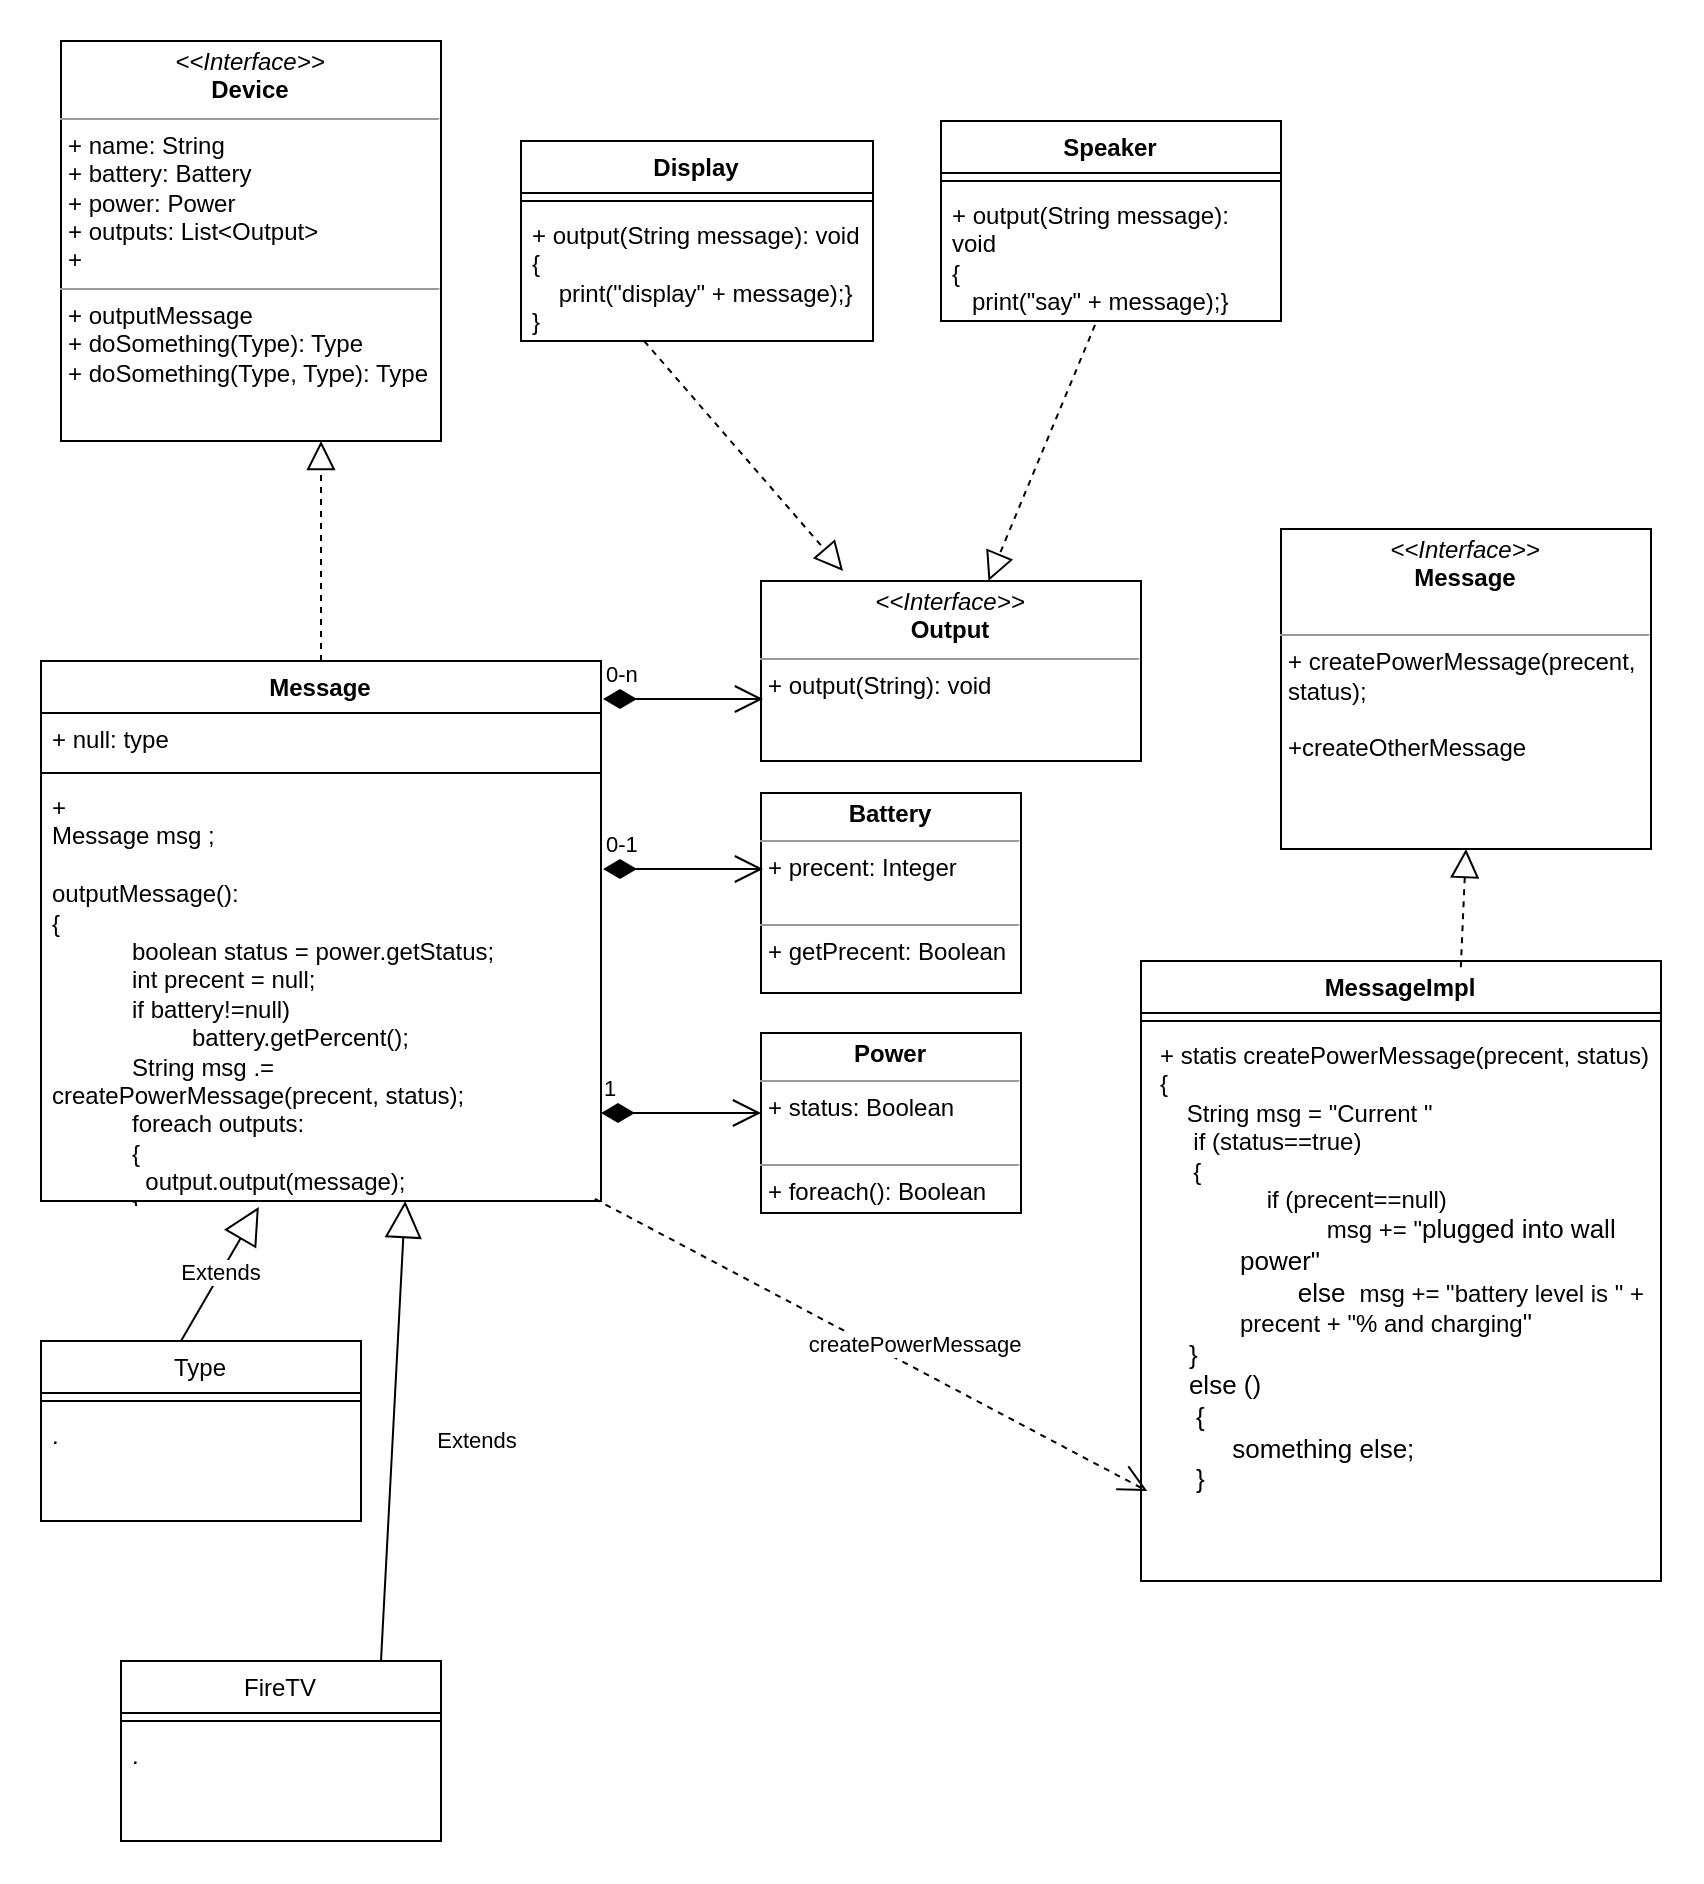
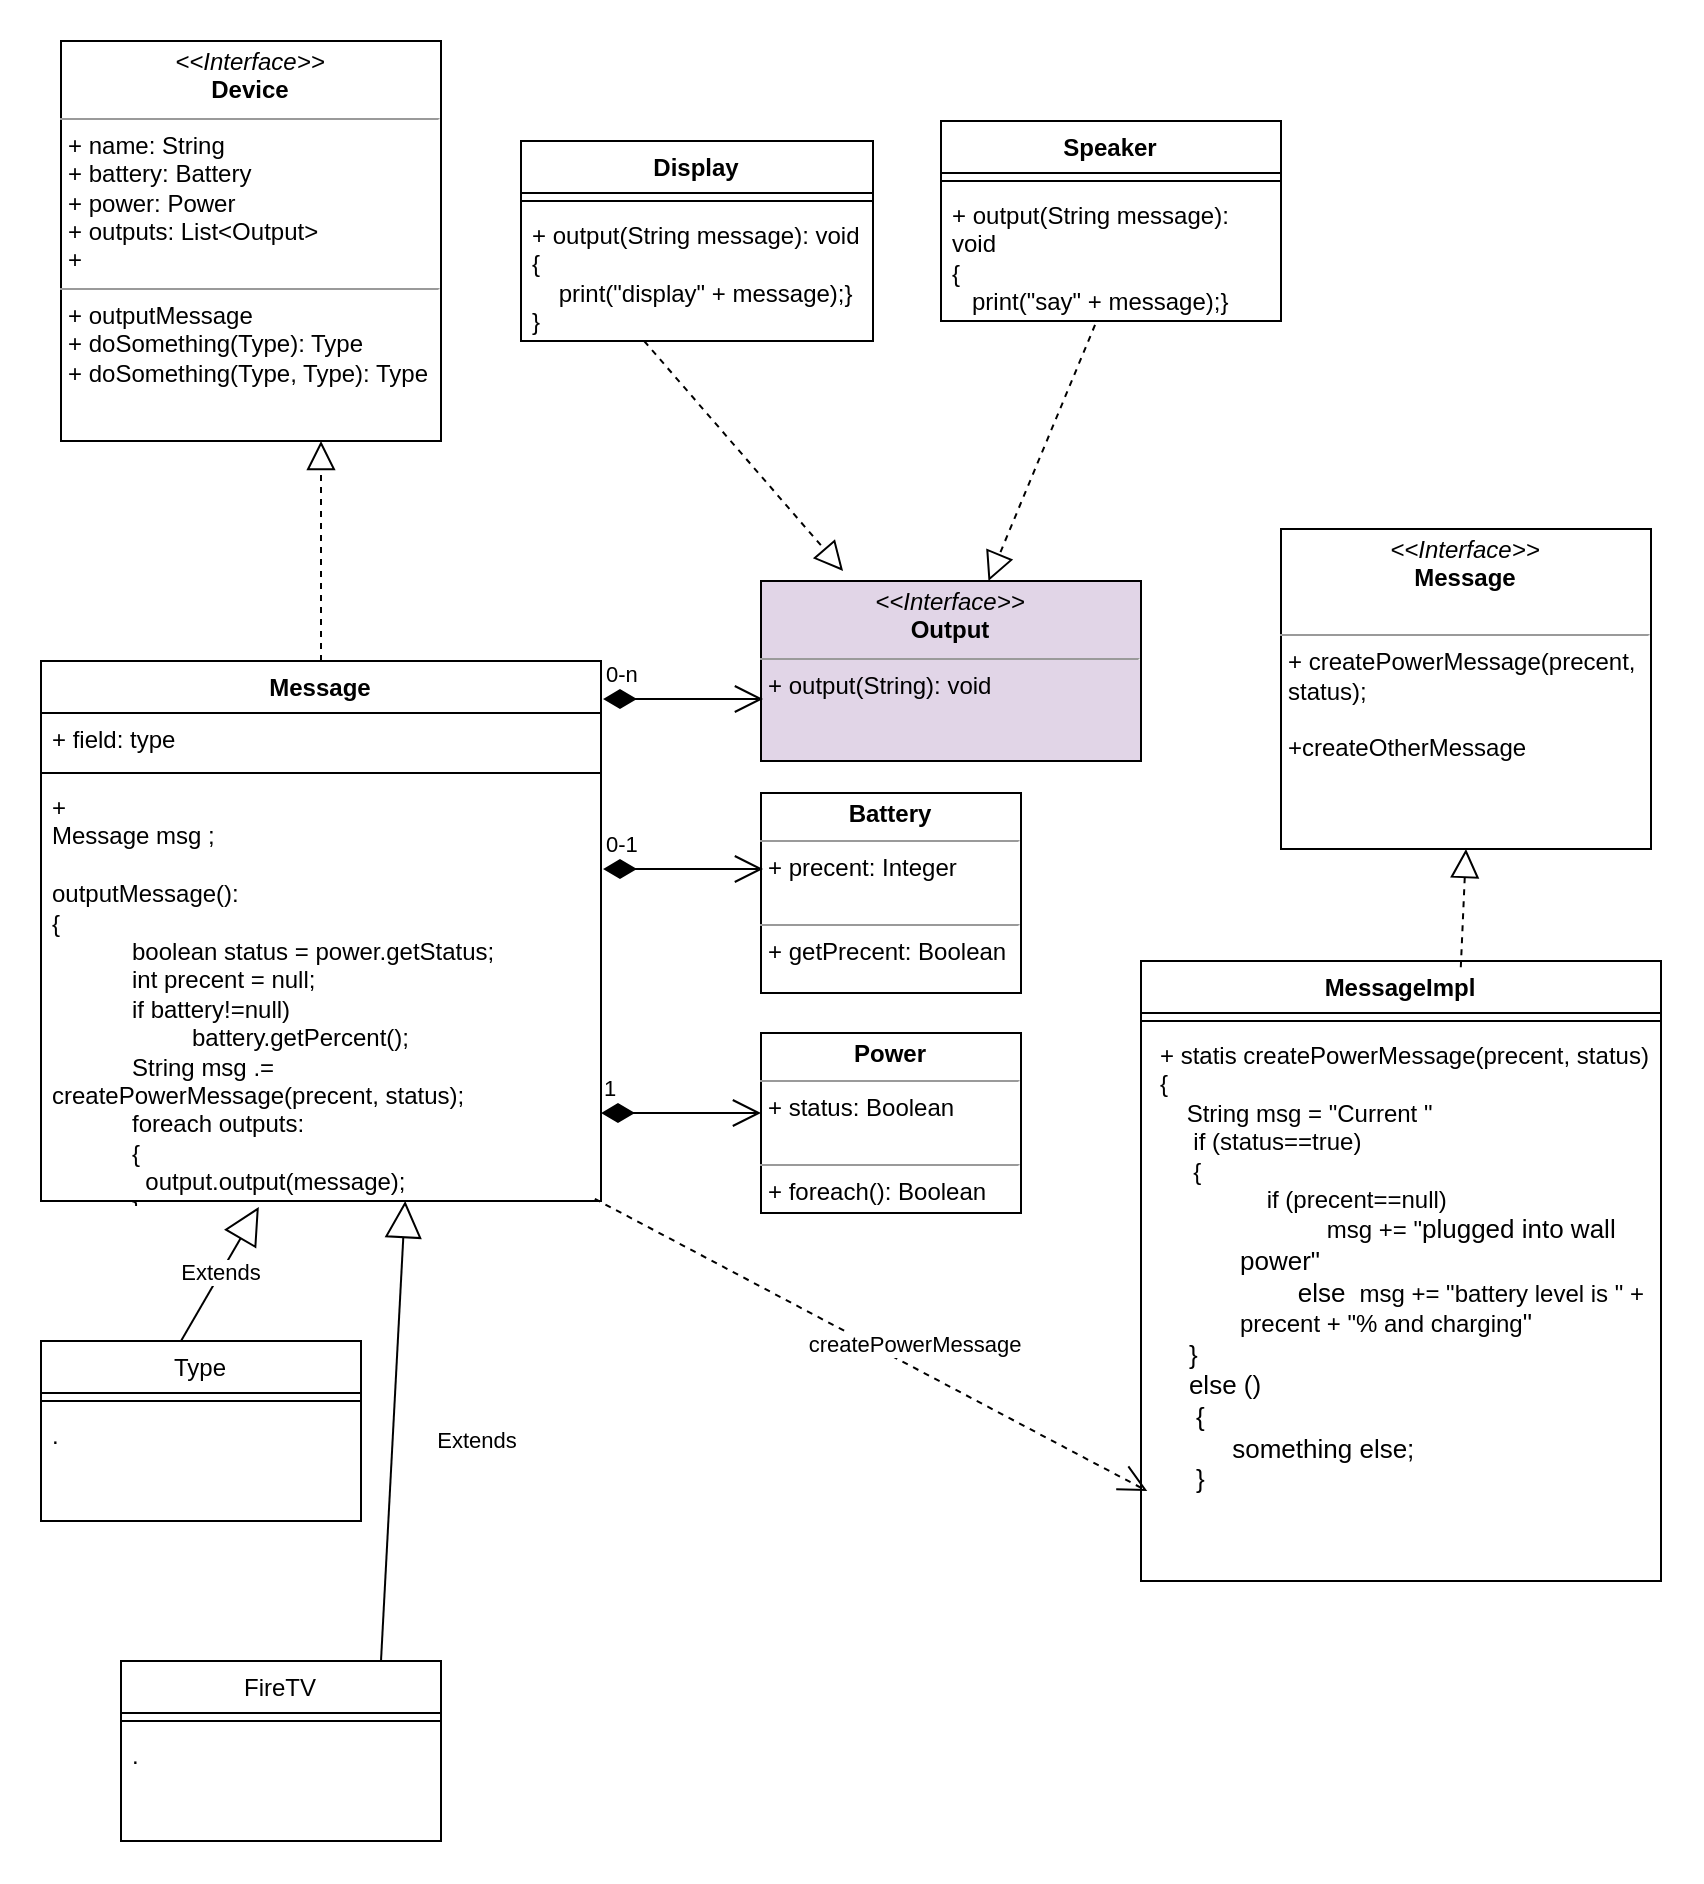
node "<<Interface>> Output + output(String): void": fillcolor #ffffff -> #e1d5e7
node "+ null: type": label "+ null: type" -> "+ field: type"
